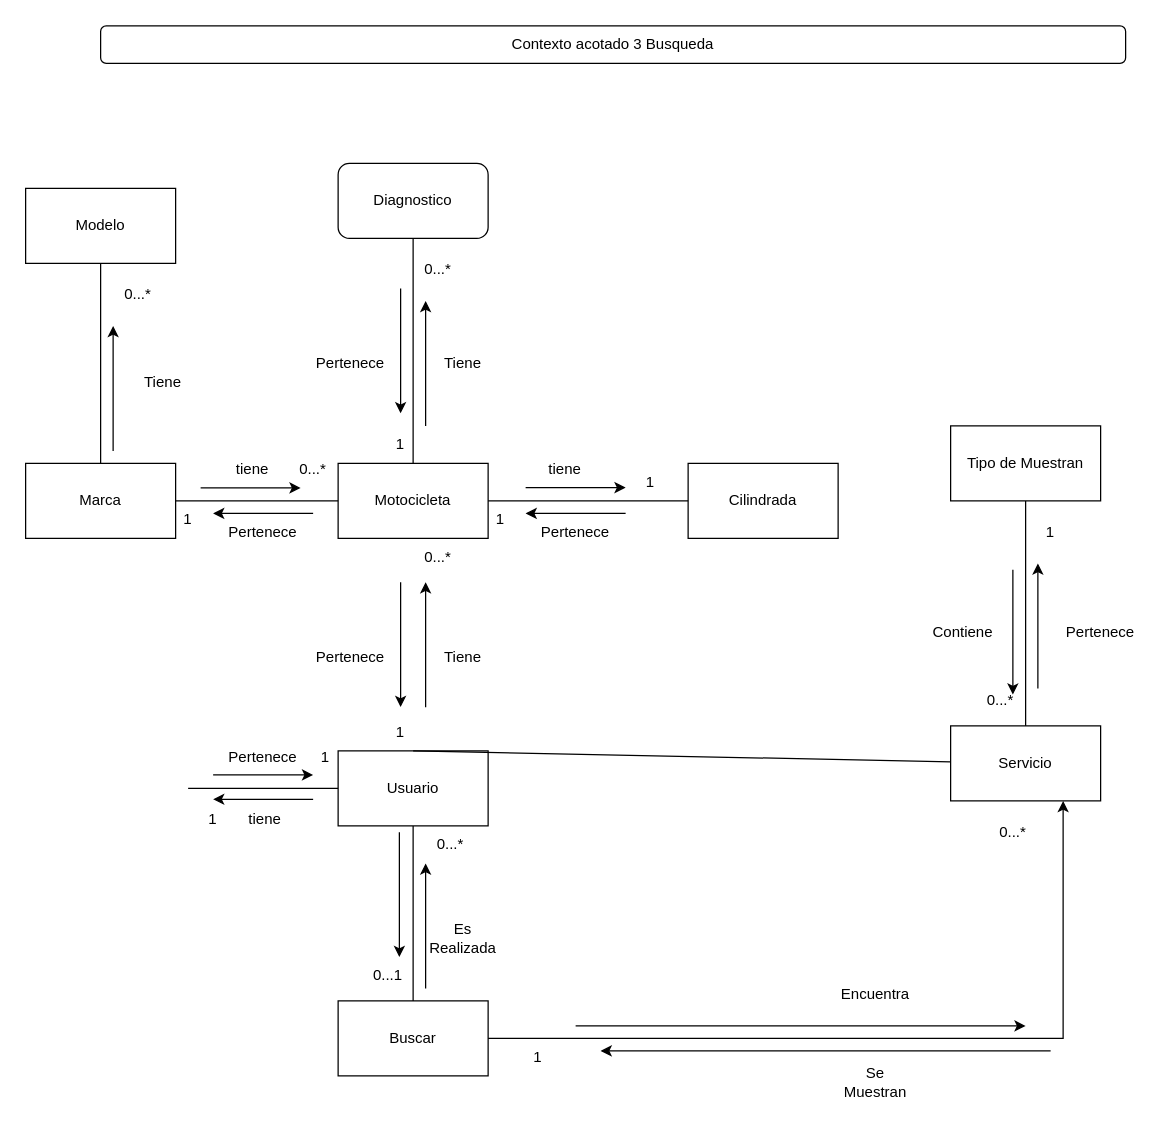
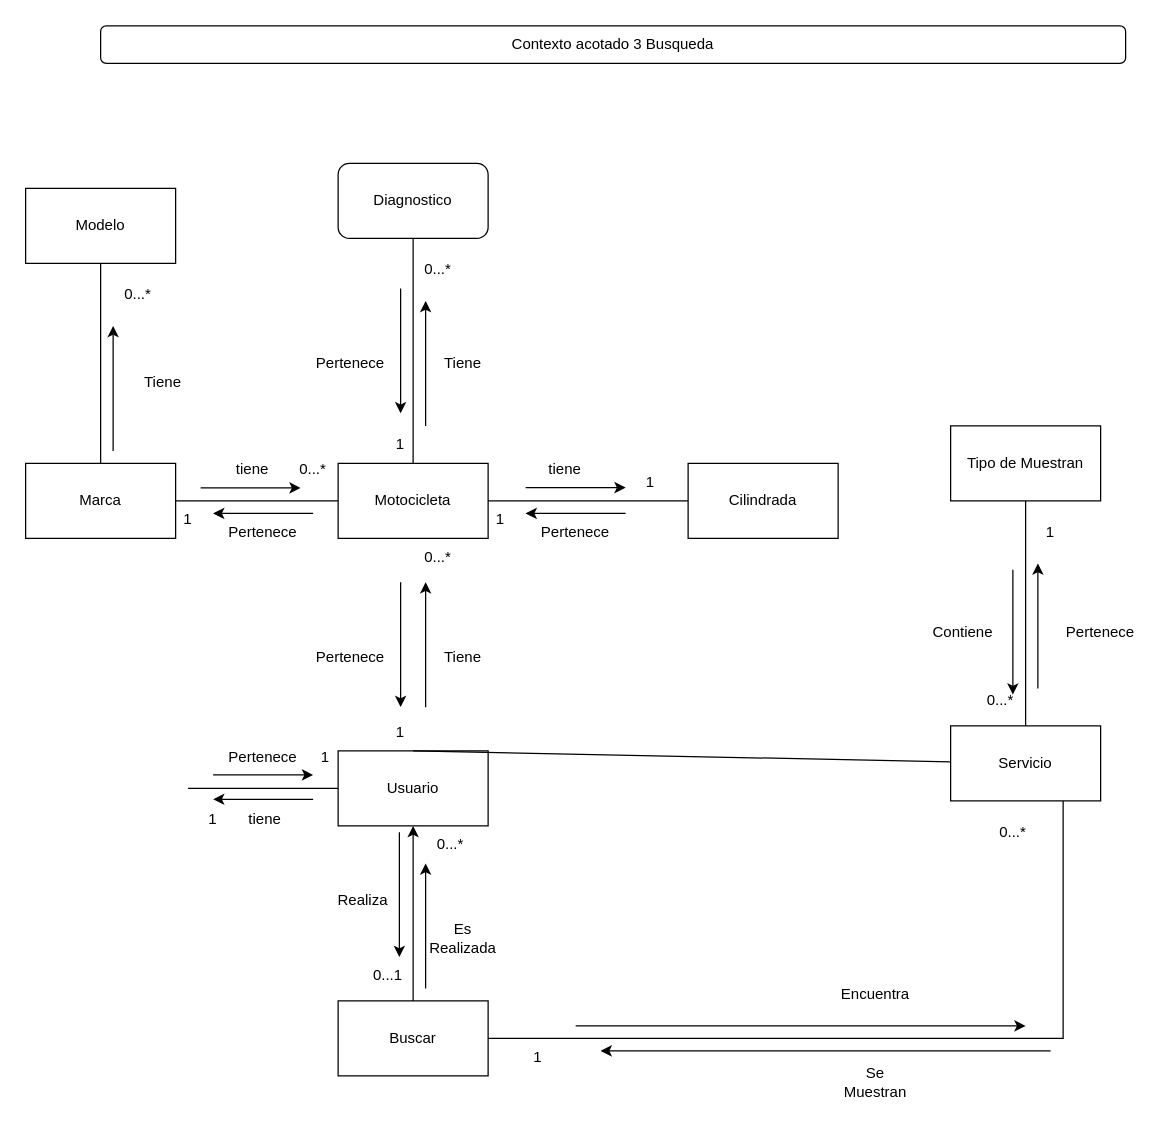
edge "Buscar" -> "Servicio": arrowhead classic -> none
edge "Usuario" -- "Buscar": arrowhead none -> classic
node "Realiza": added
